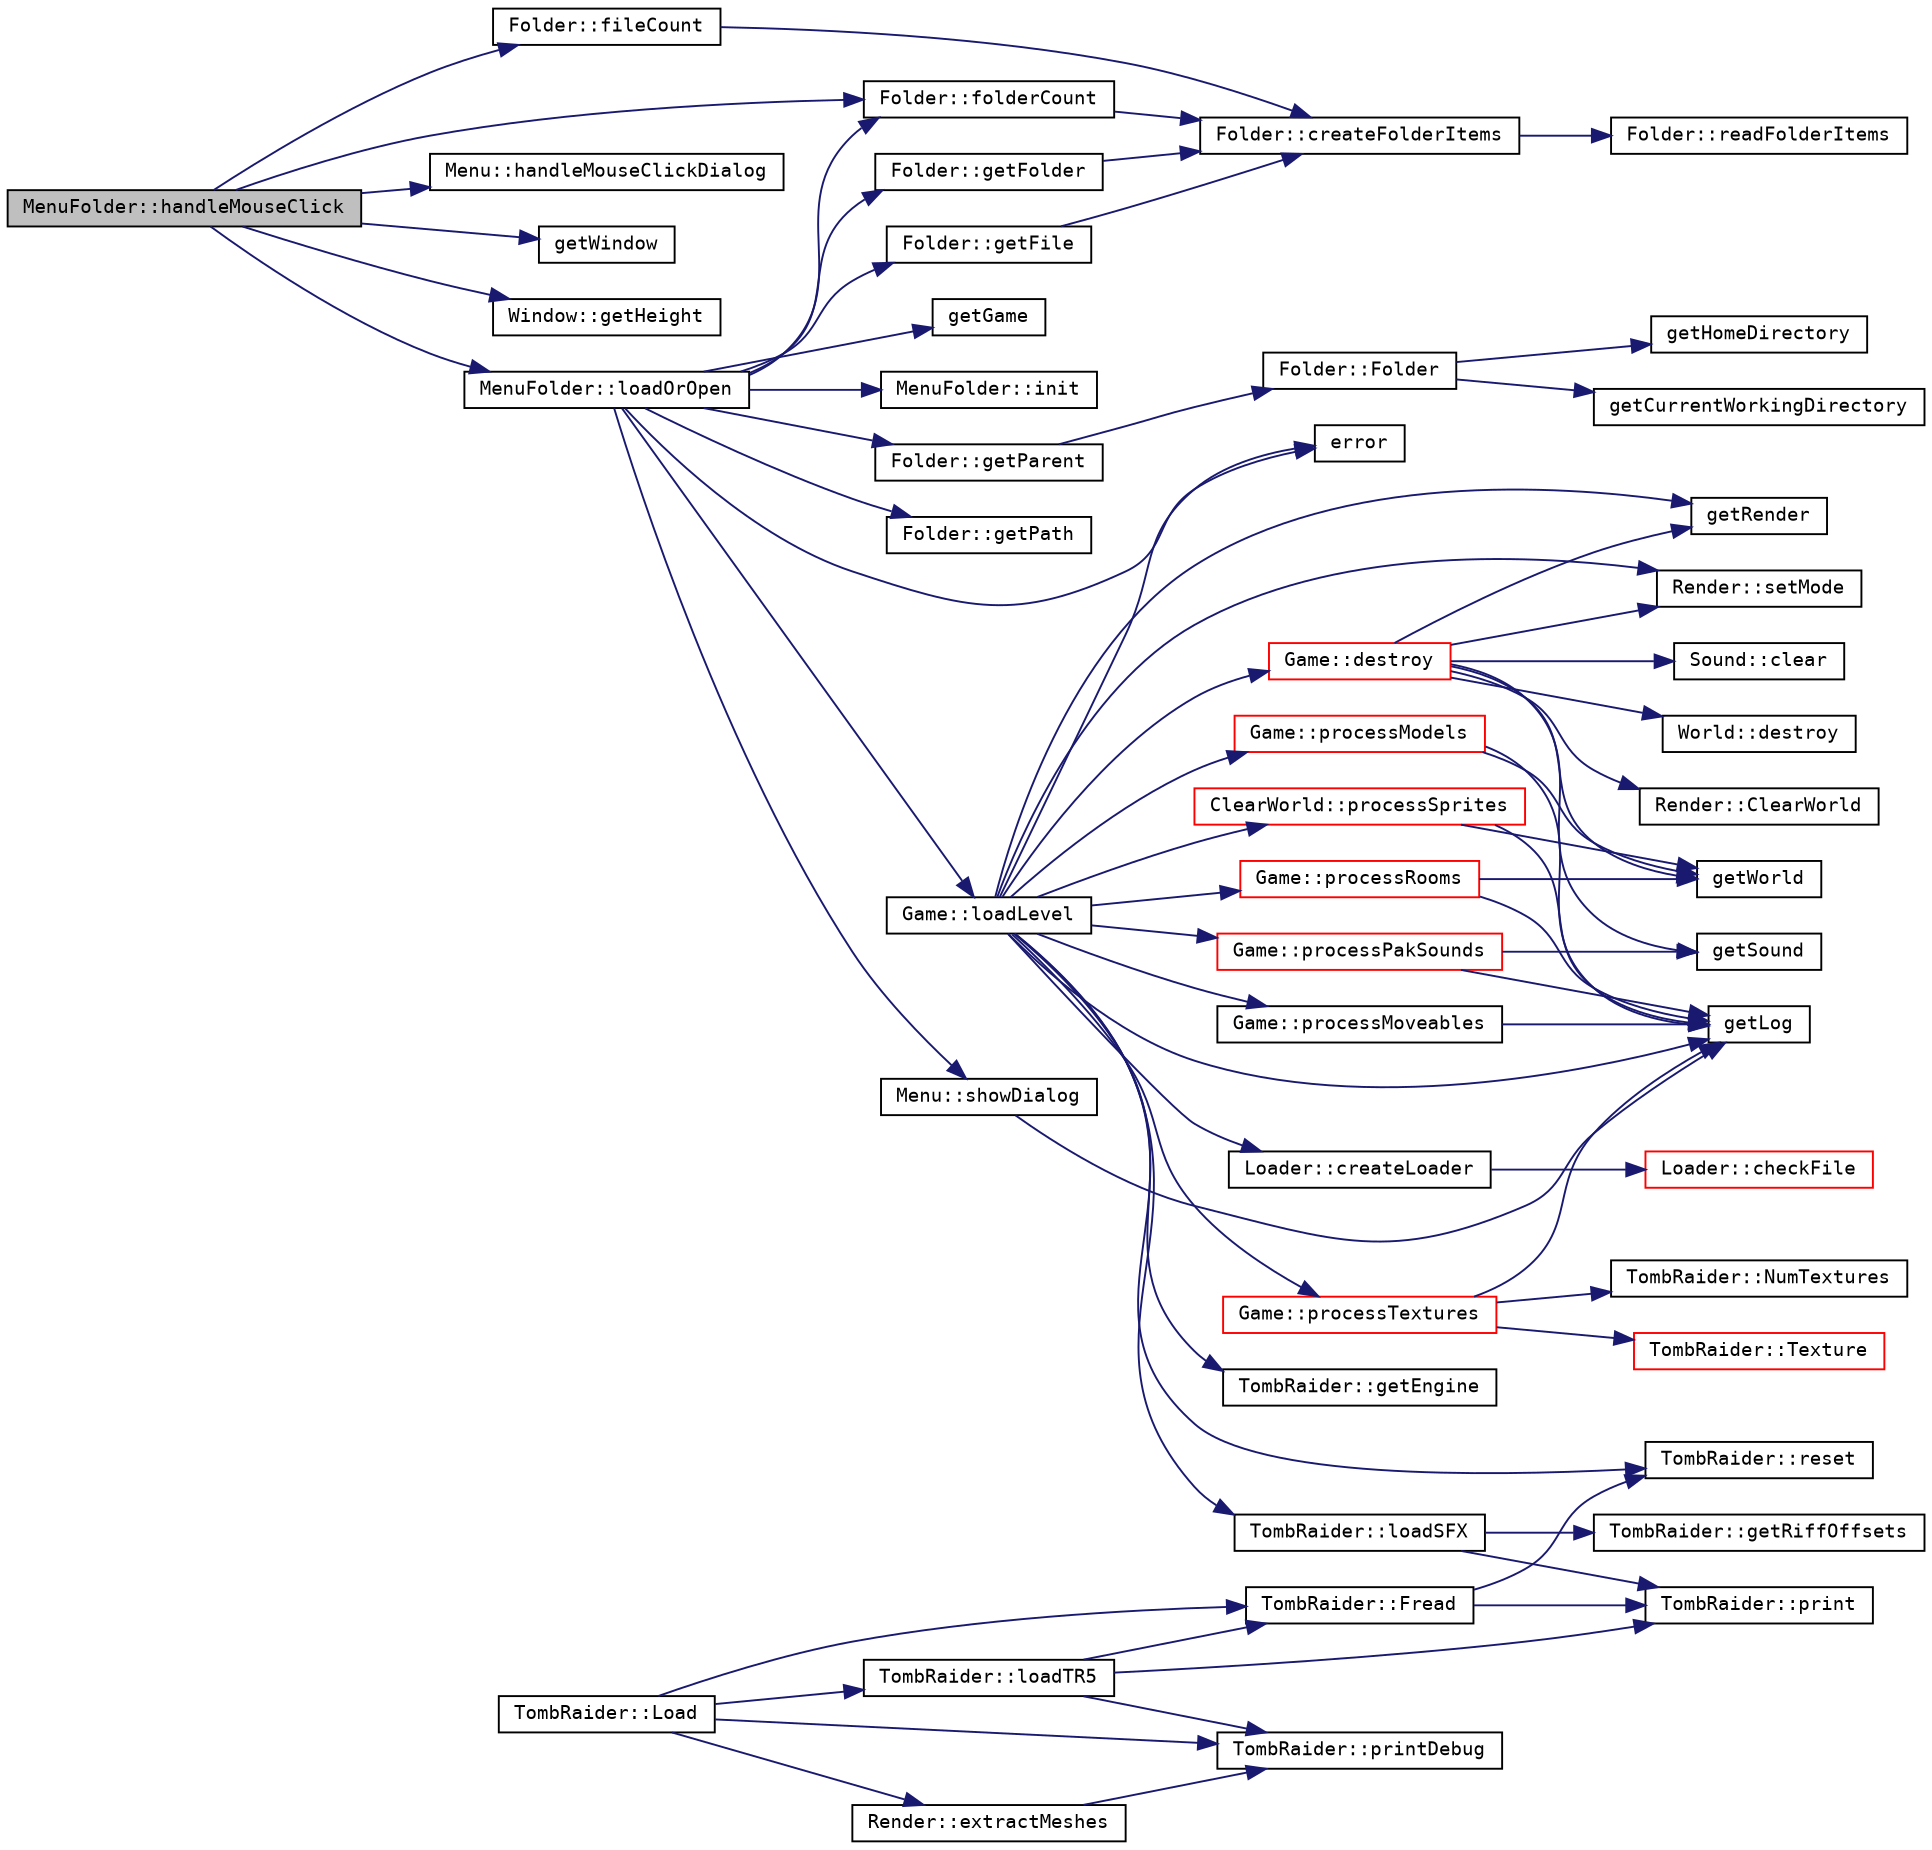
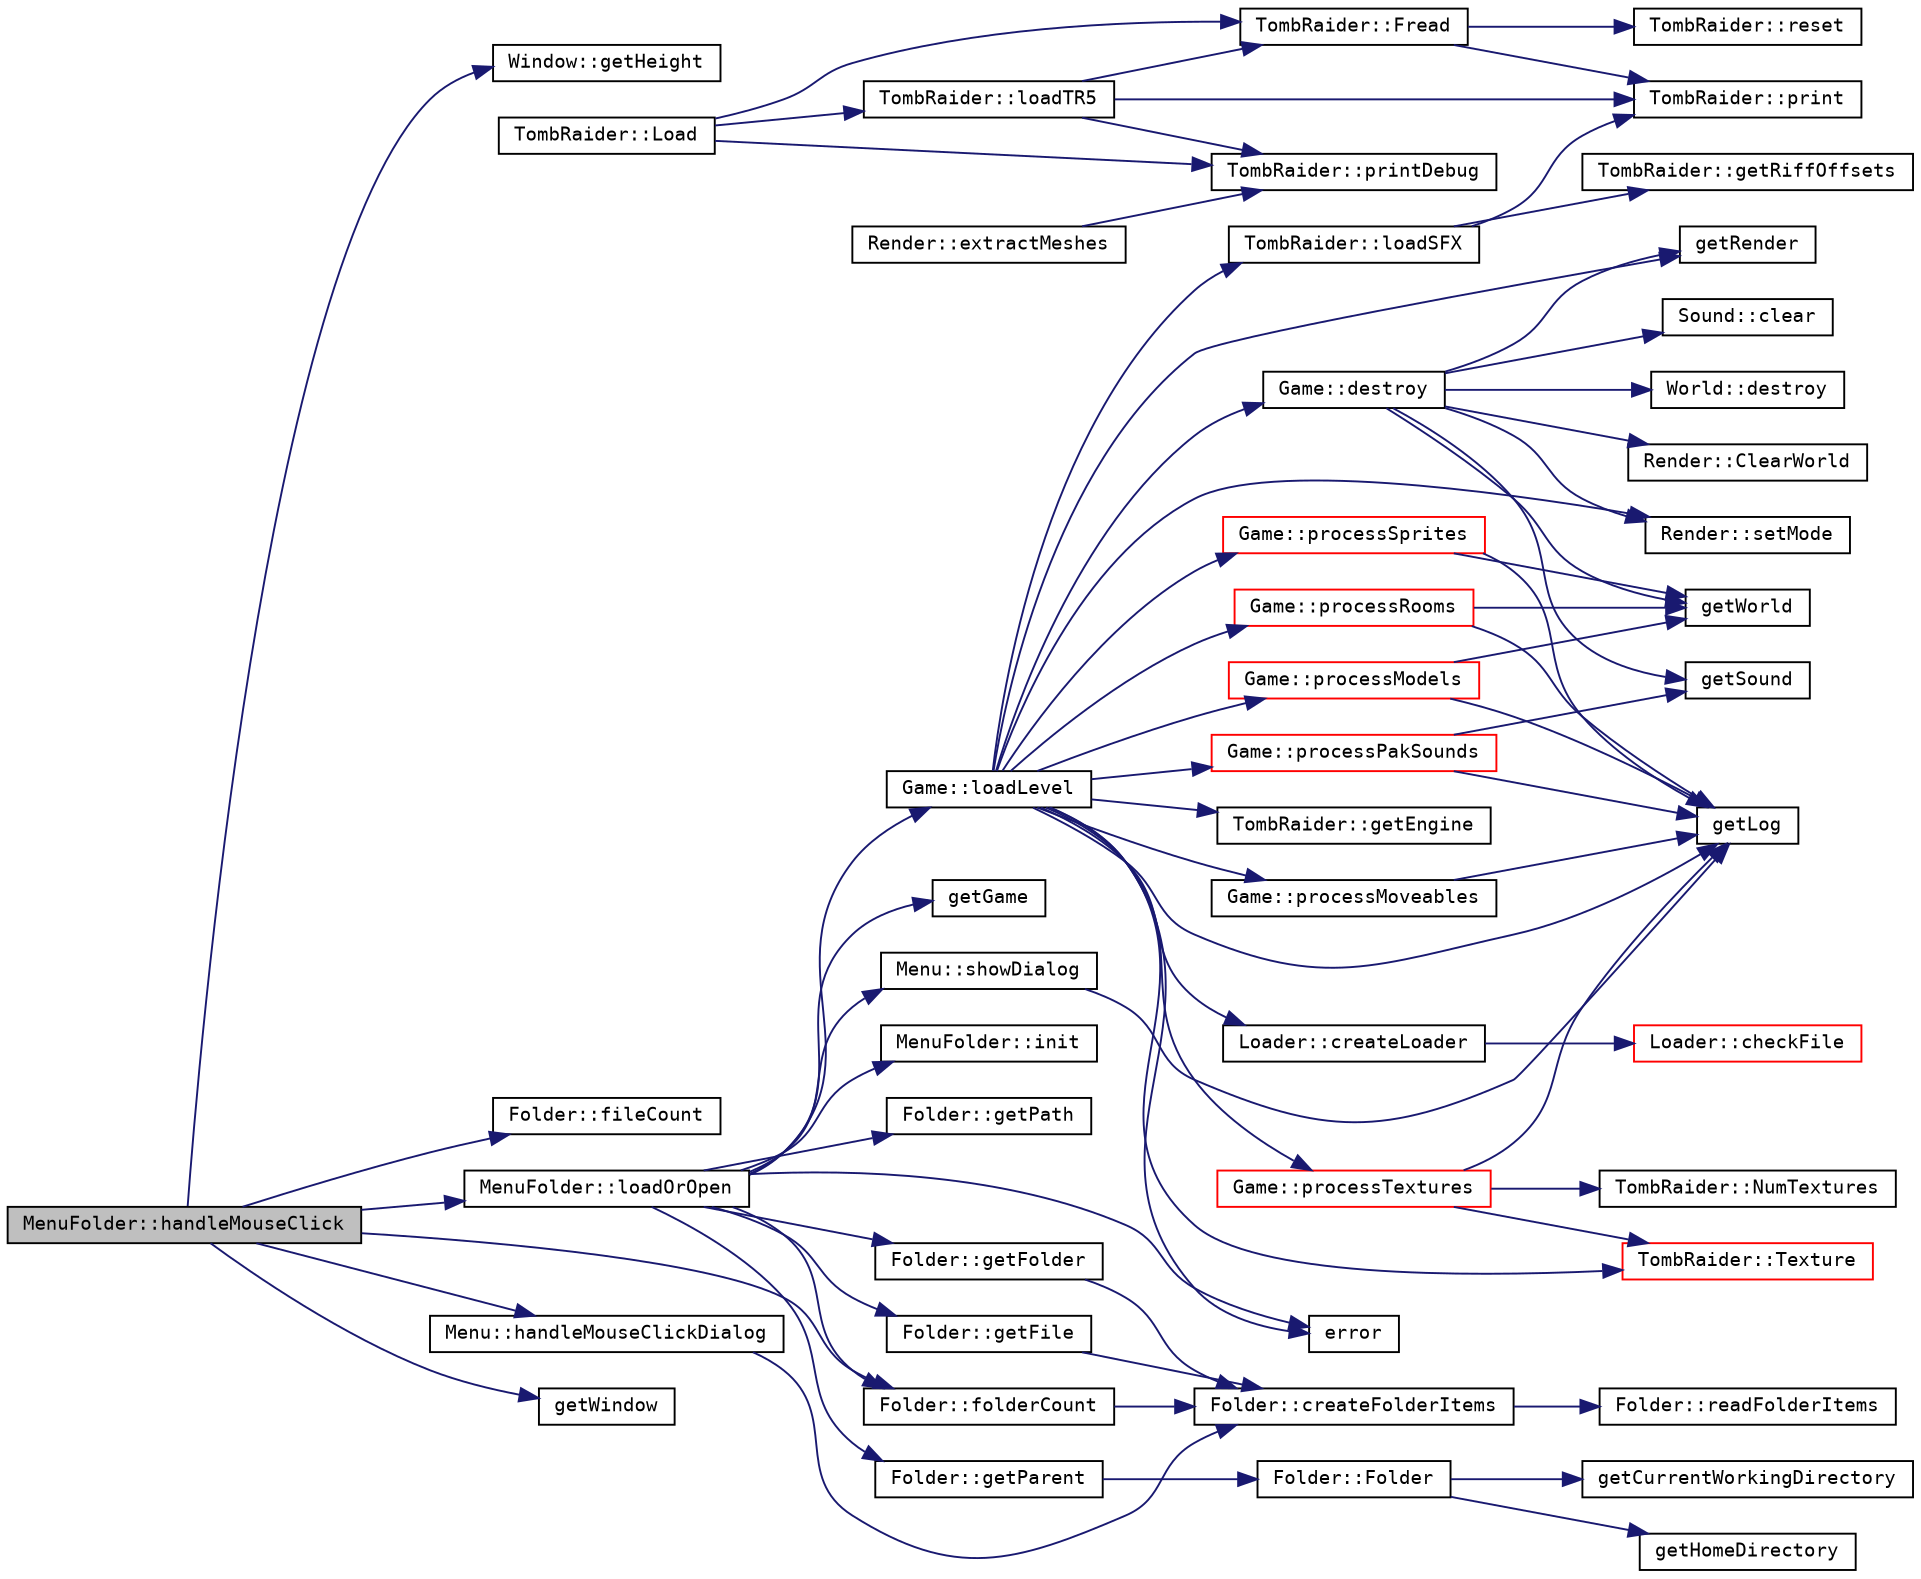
edge "Folder::fileCount" -> "Folder::createFolderItems": now "Menu::handleMouseClickDialog" -> "Folder::createFolderItems"
node "Game::destroy": color red -> black
node "ClearWorld::processSprites": label "ClearWorld::processSprites" -> "Game::processSprites"
edge "Game::loadLevel" -> "TombRaider::reset": now "Game::loadLevel" -> "TombRaider::Texture"
edge "TombRaider::Load" -> "Render::extractMeshes": removed
